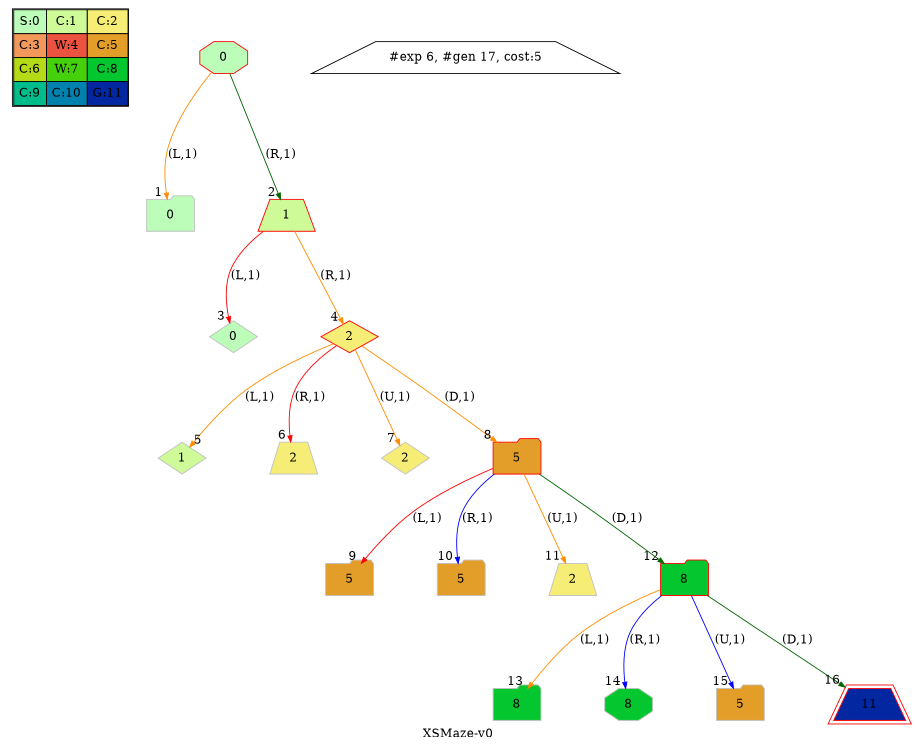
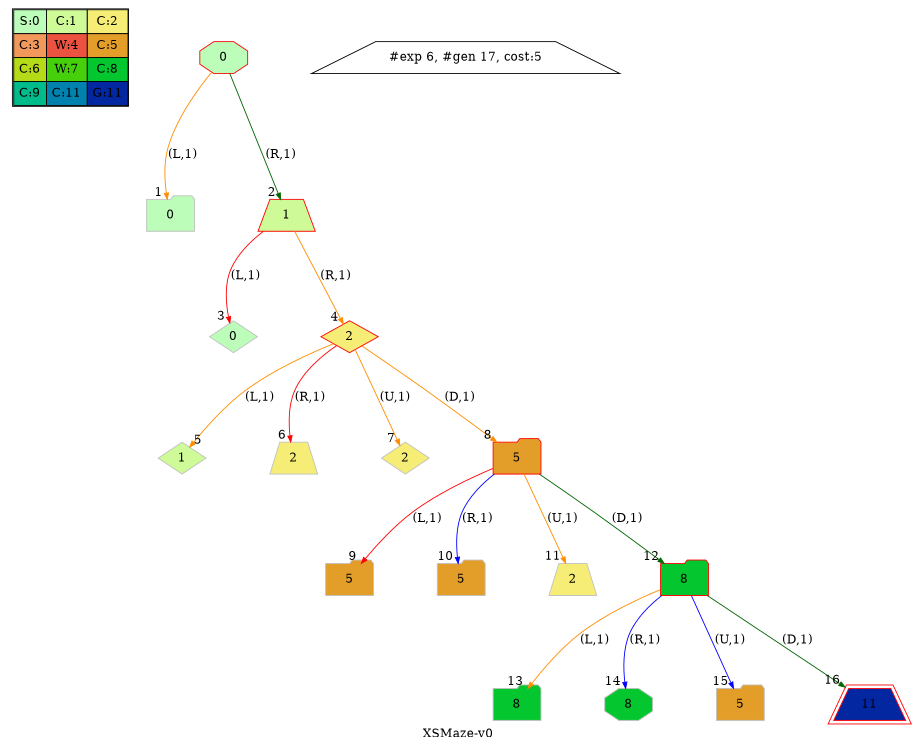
node "S:0": text "C:10" -> "C:11"
